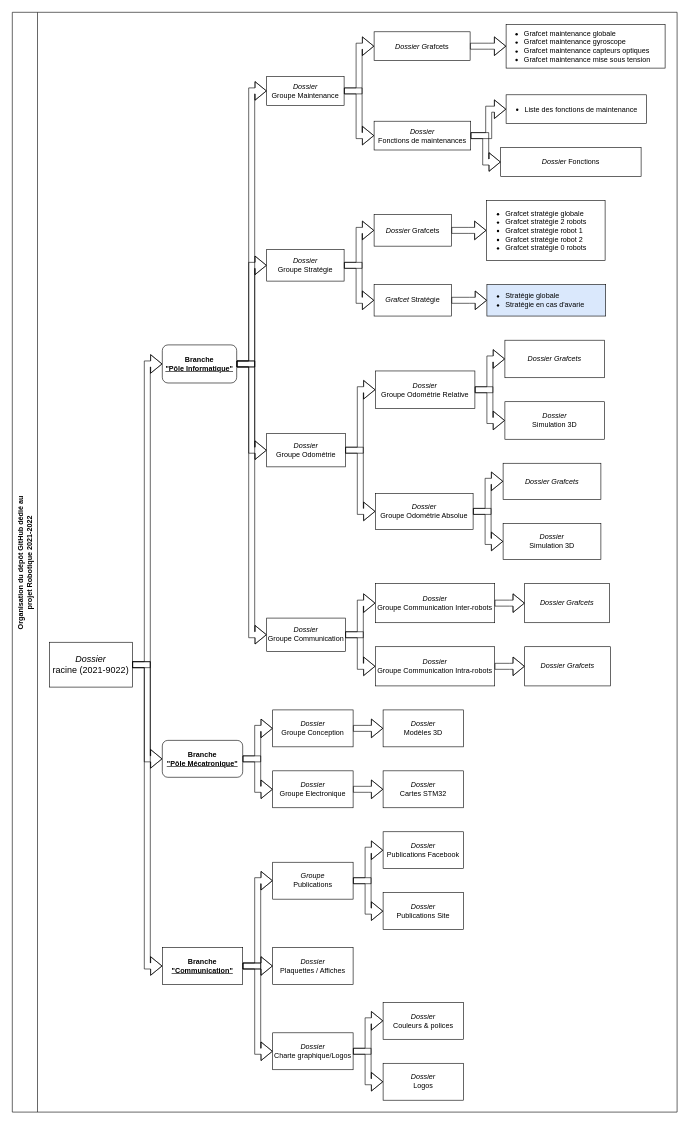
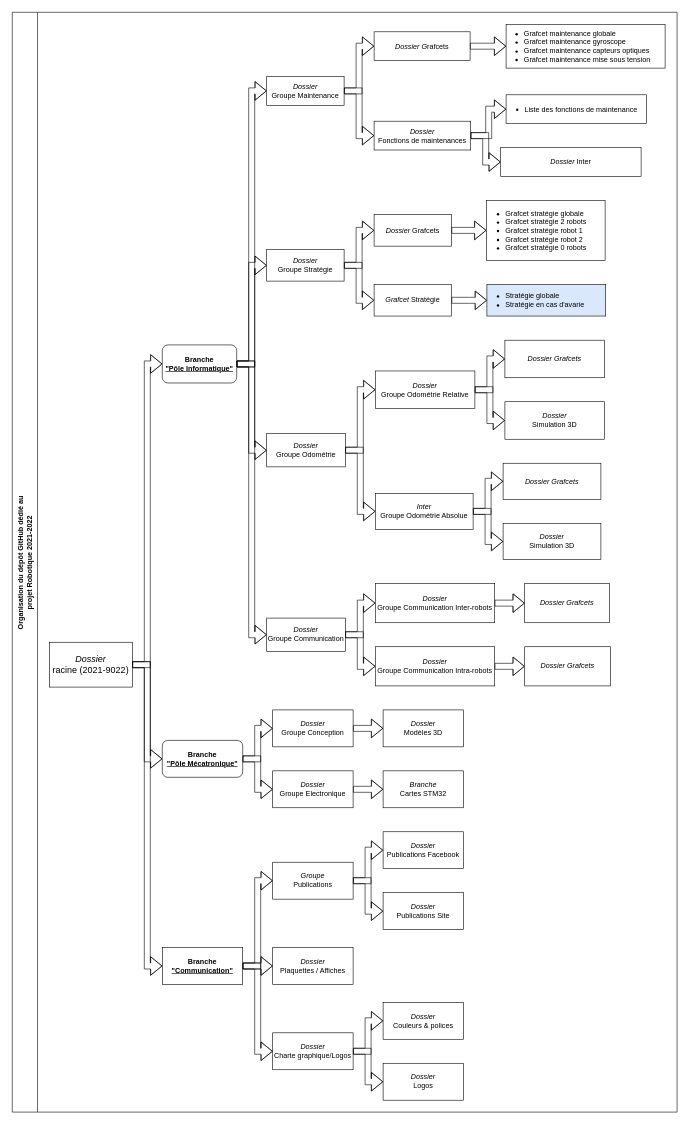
node "Dossier Fonctions": label "Dossier Fonctions" -> "Dossier Inter"
node "Dossier Groupe Odométrie Absolue": label "Dossier Groupe Odométrie Absolue" -> "Inter Groupe Odométrie Absolue"
node "Dossier Cartes STM32": label "Dossier Cartes STM32" -> "Branche Cartes STM32"
